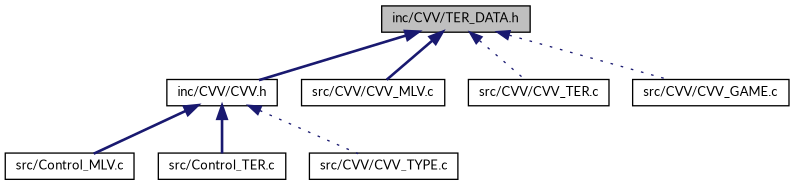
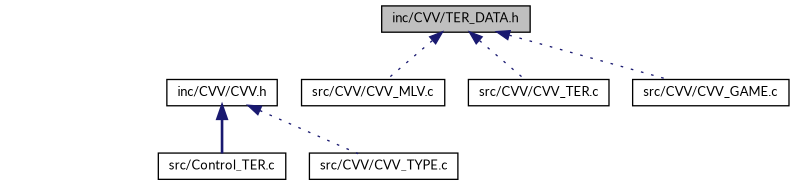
edge "inc/CVV/CVV.h" -> "inc/CVV/TER_DATA.h": removed
edge "src/CVV/CVV_MLV.c" -> "inc/CVV/TER_DATA.h": style bold -> dotted
node "src/Control_MLV.c": removed
